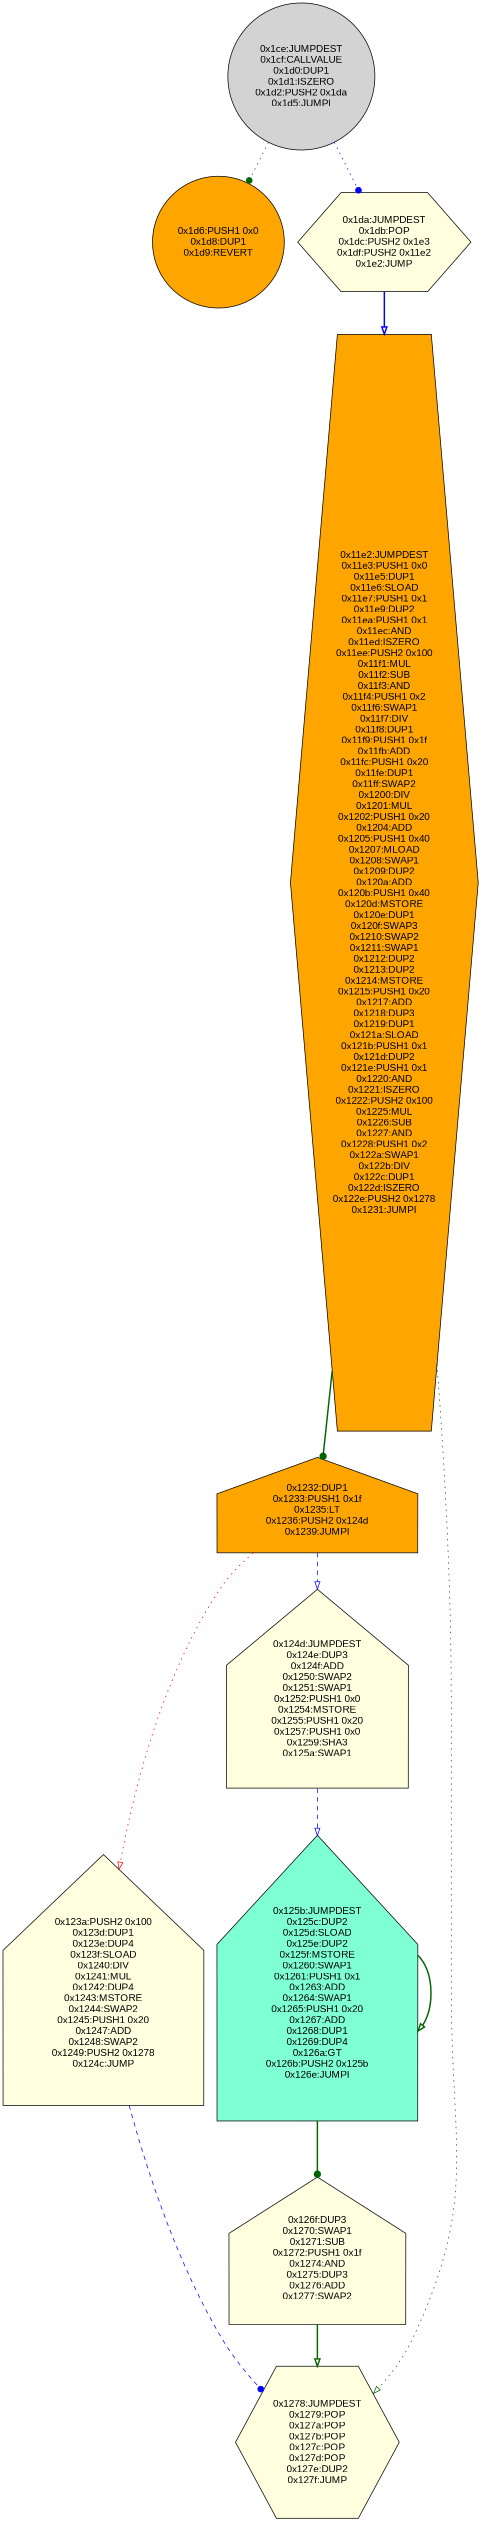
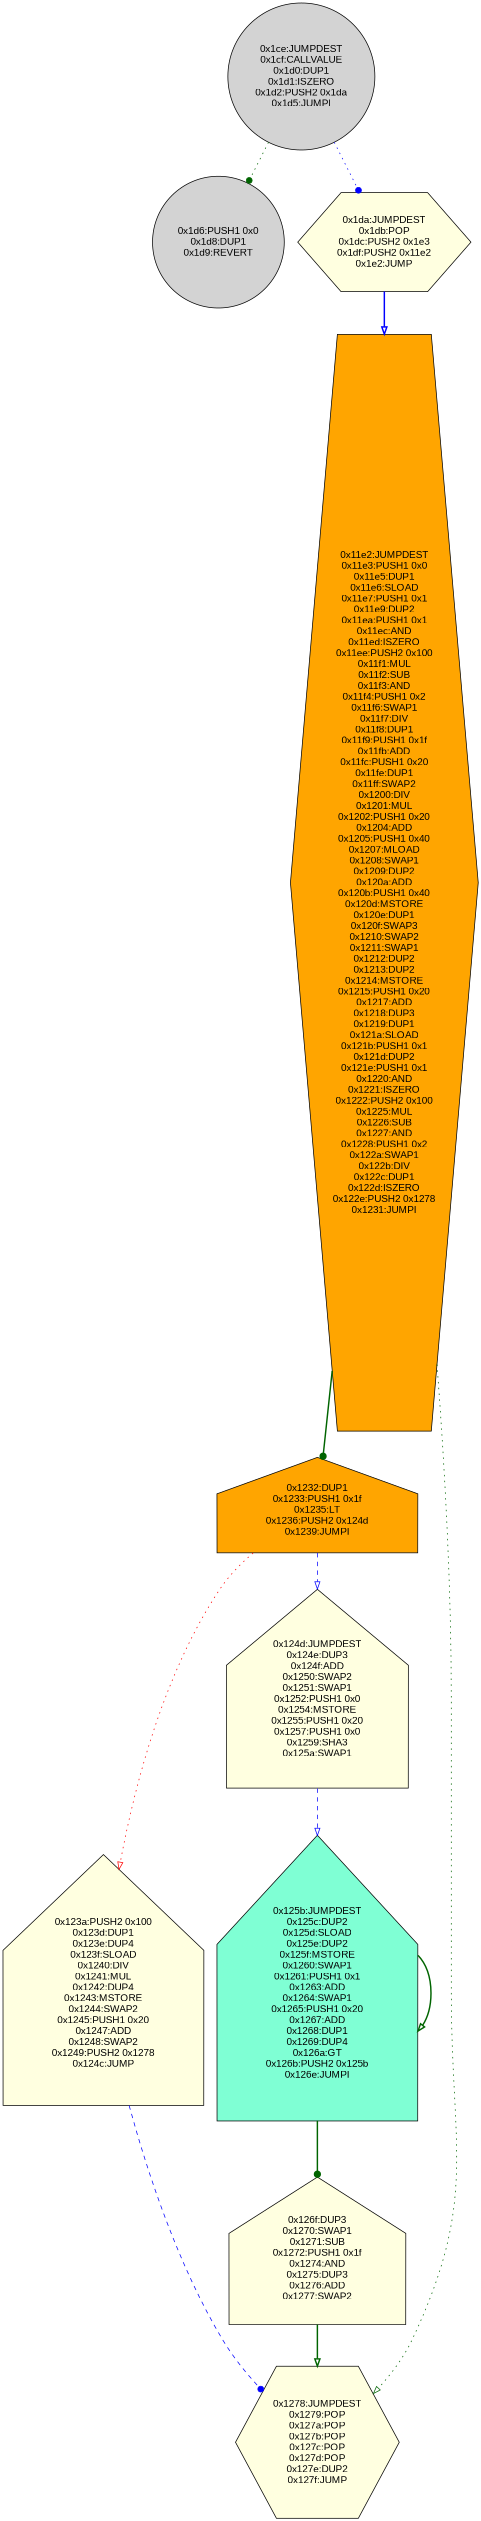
node "0x1d6:PUSH1 0x0 0x1d8:DUP1 0x1d9:REVERT": fillcolor orange -> lightgrey
